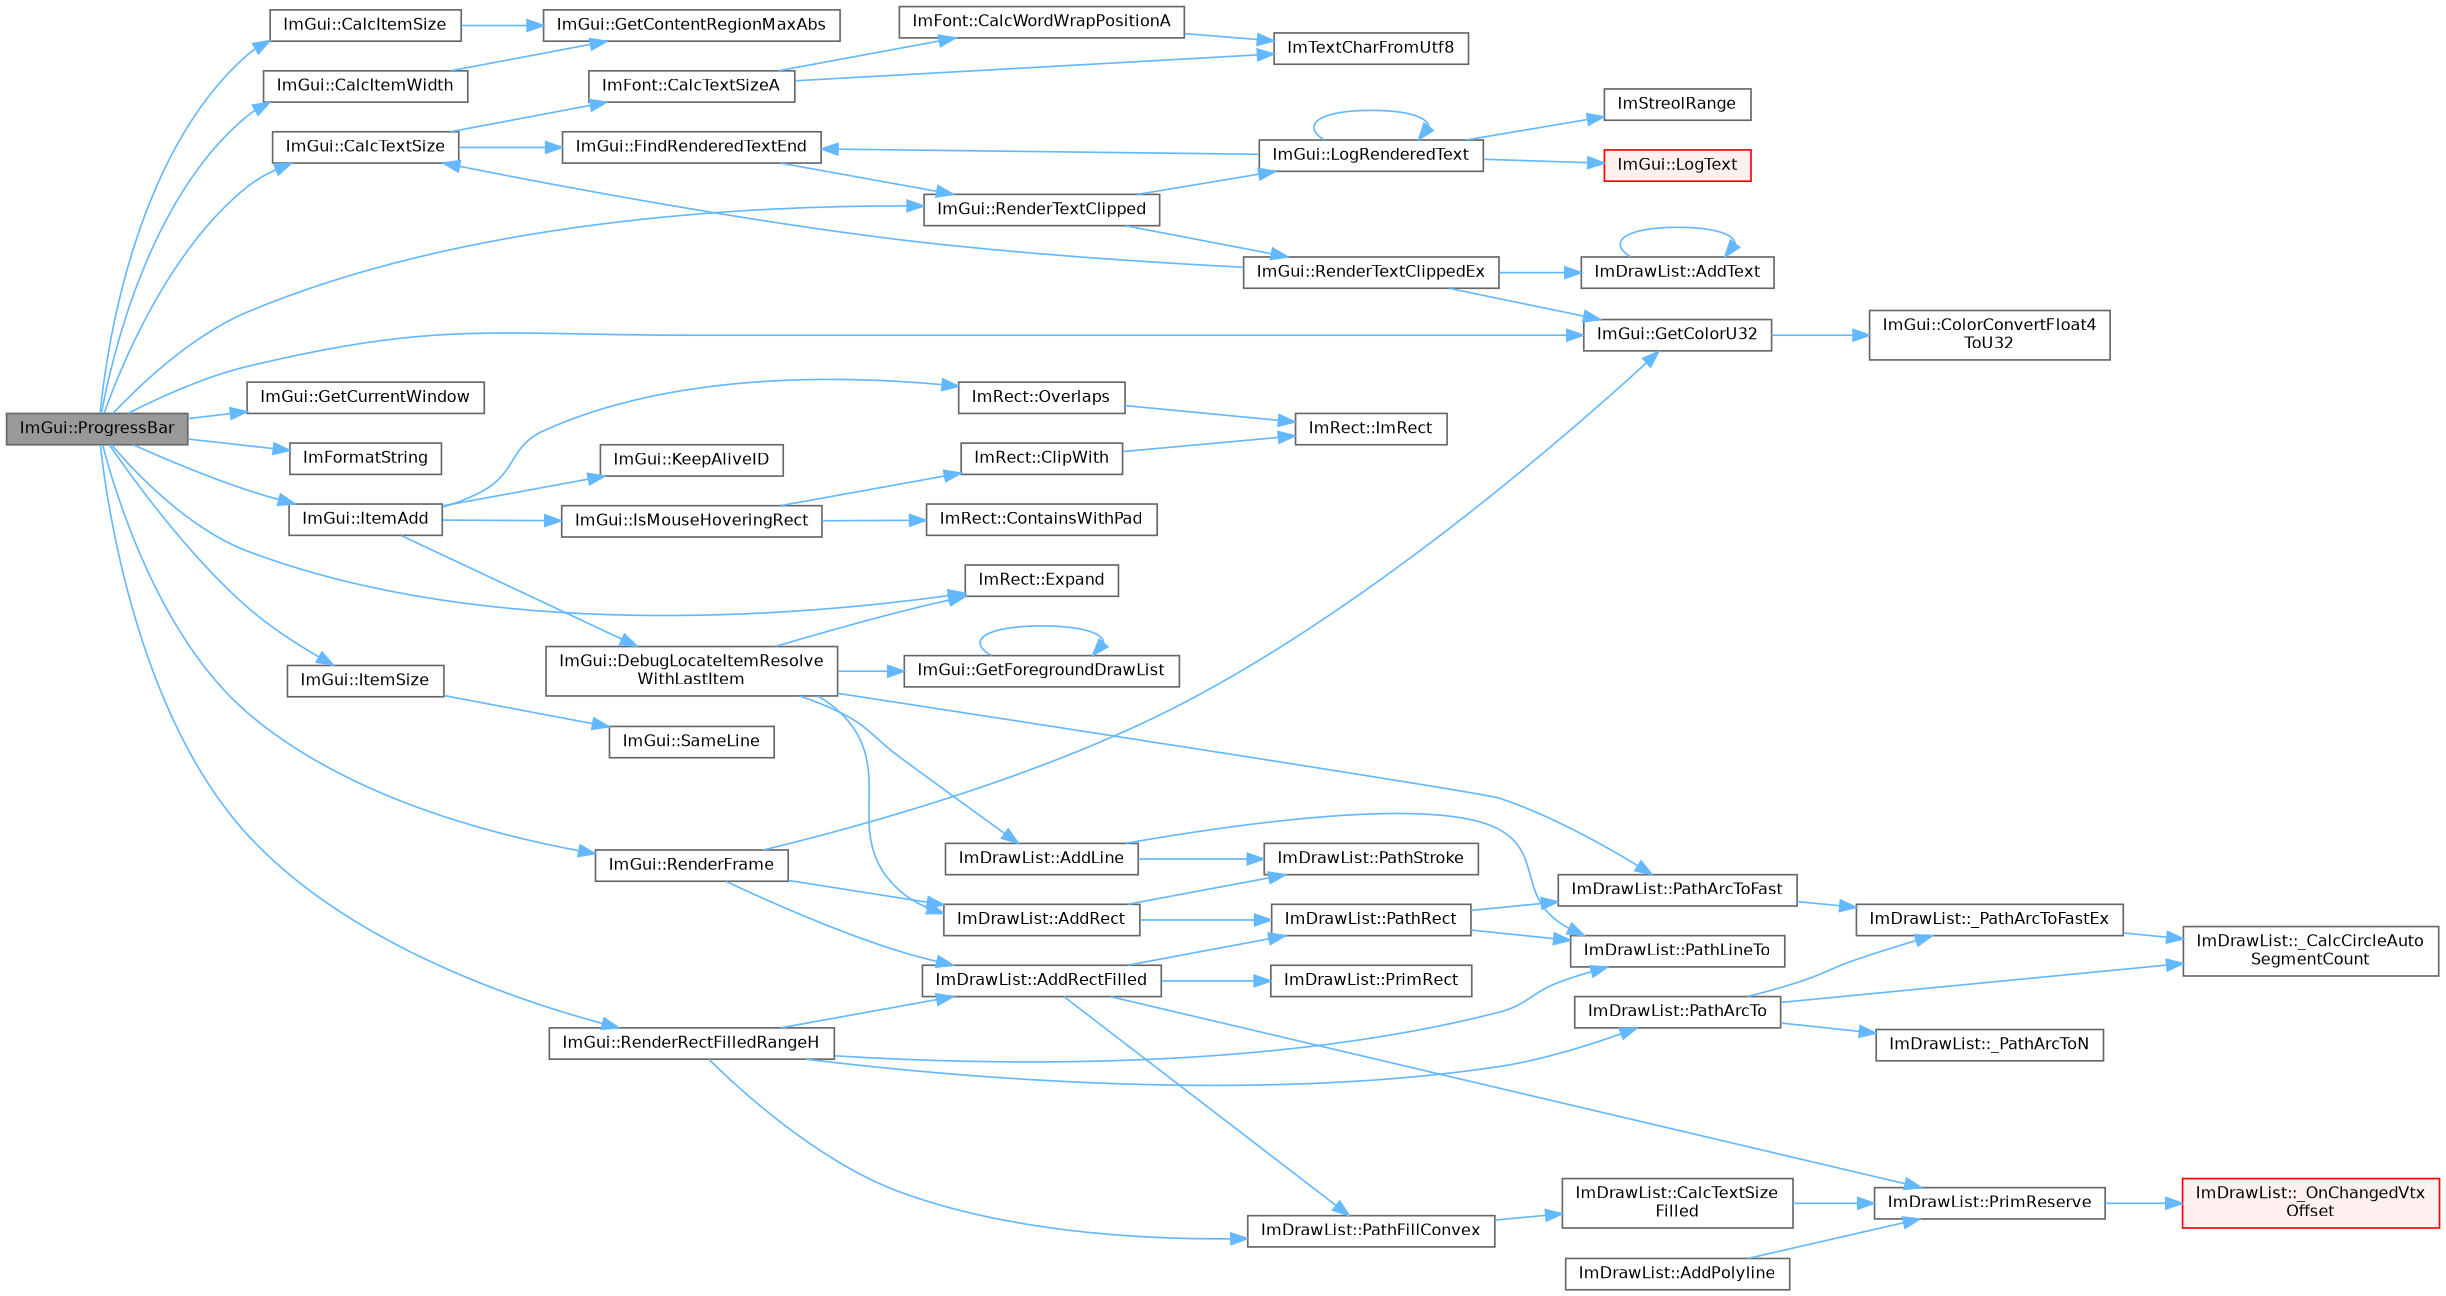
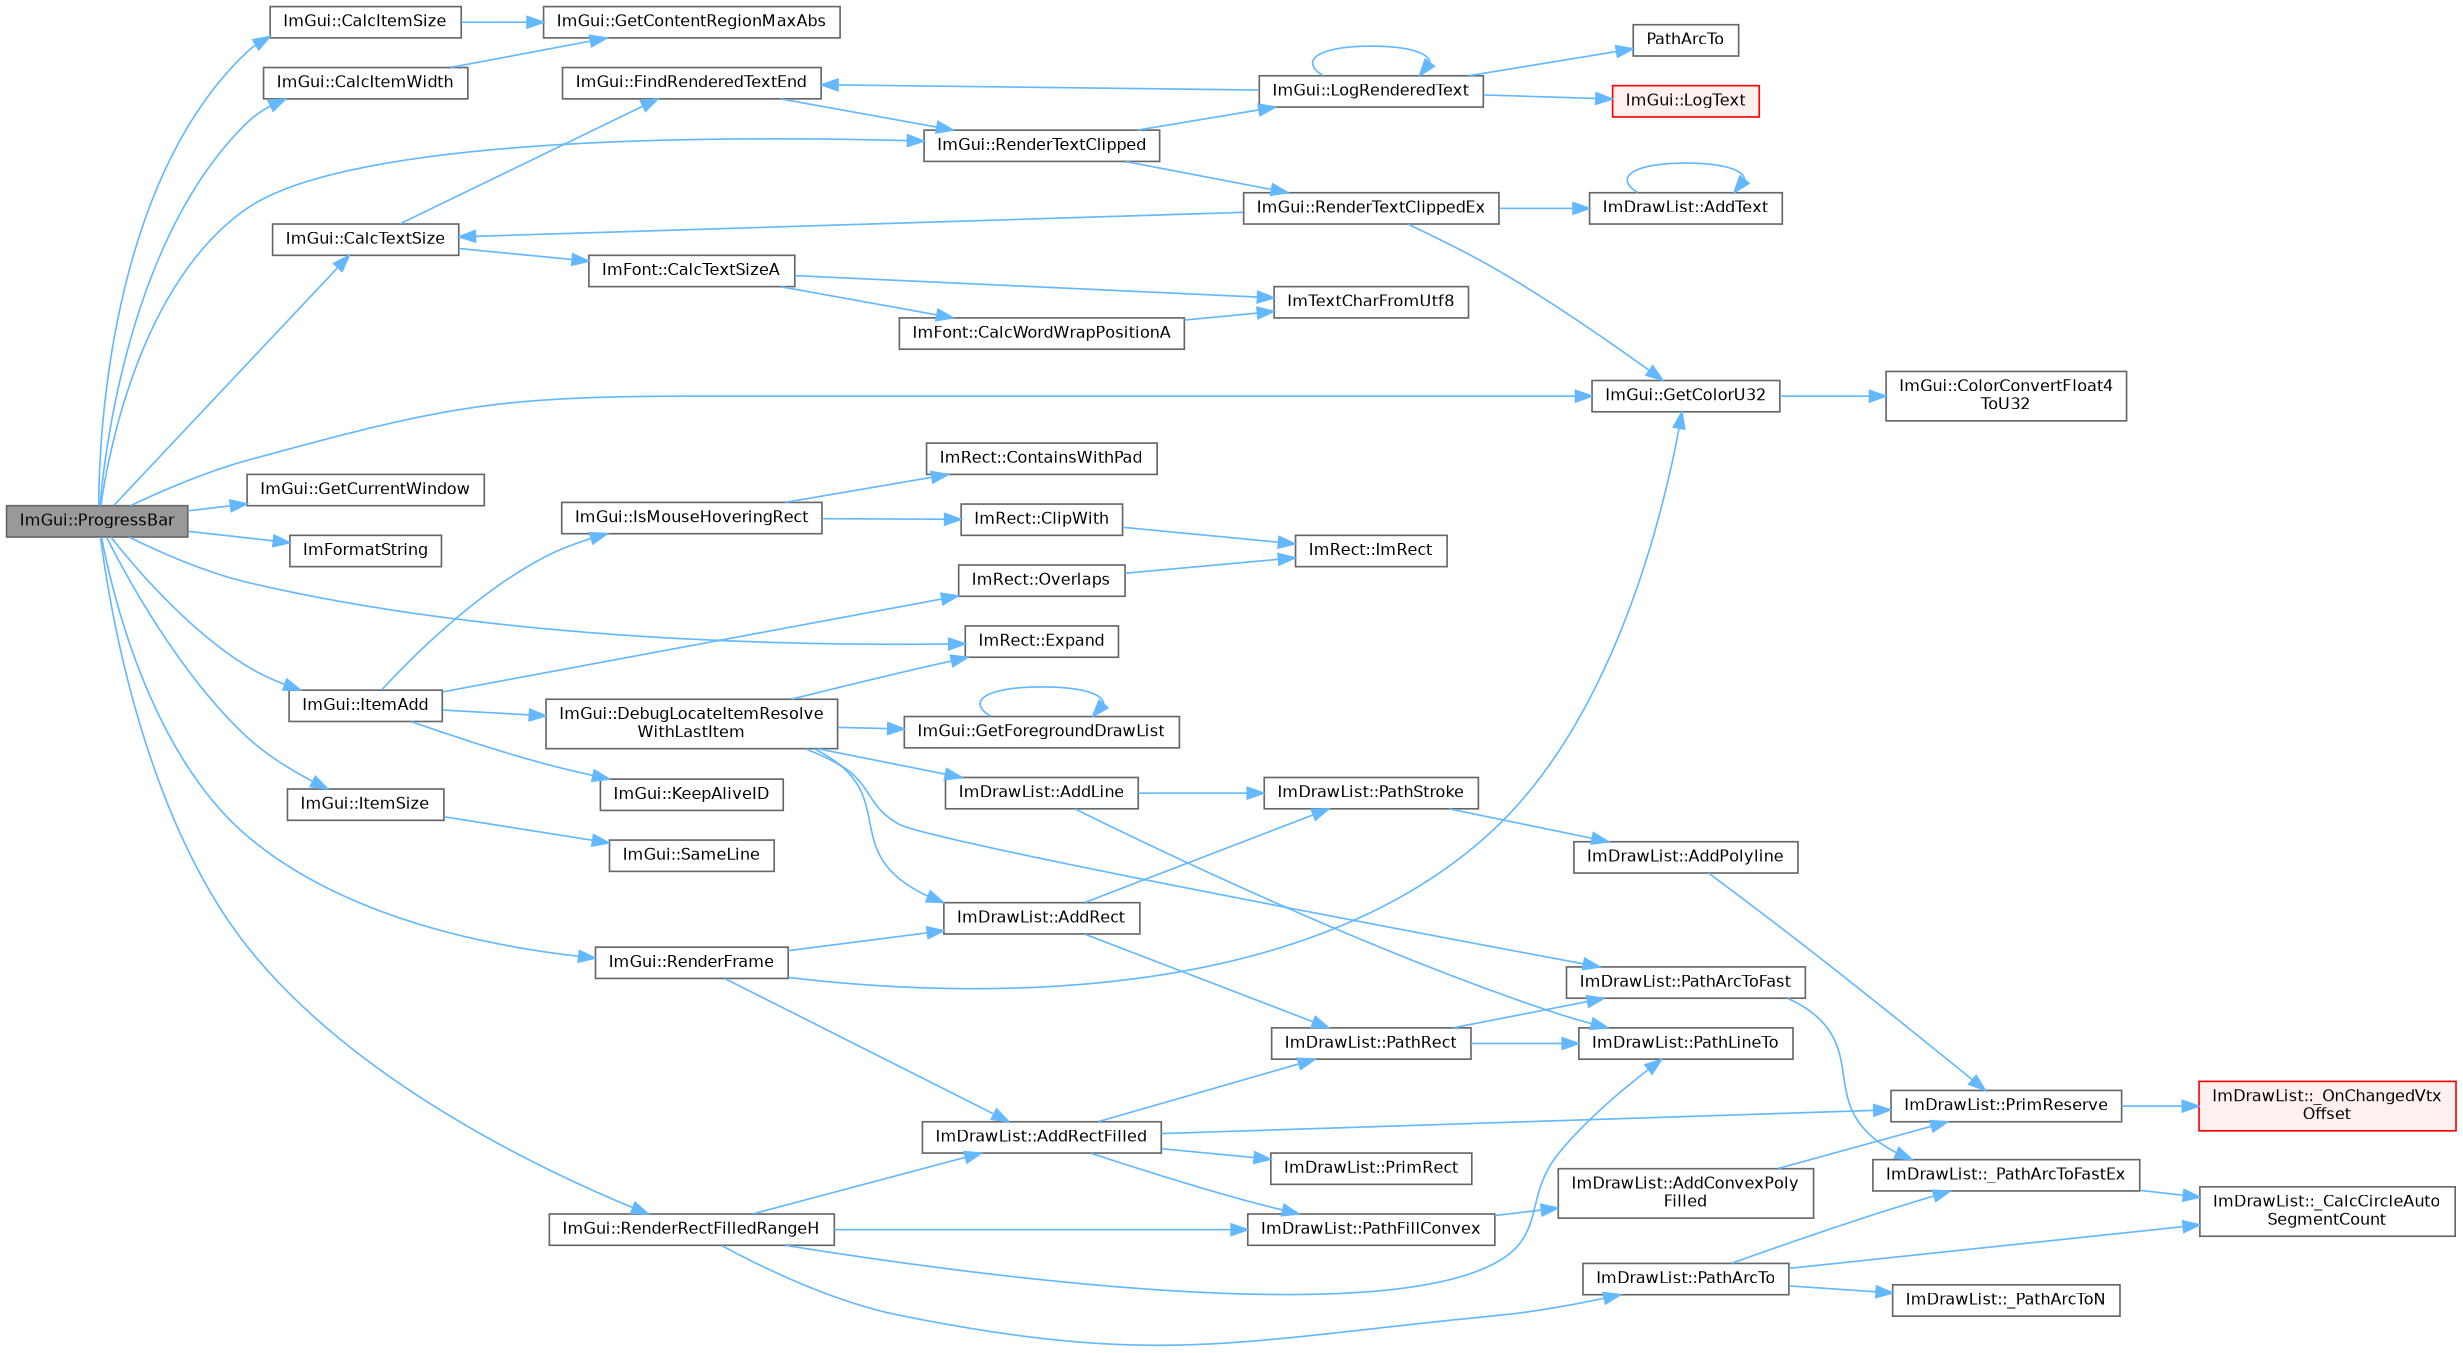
node "ImStreolRange": label "ImStreolRange" -> "PathArcTo"
edge "ImDrawList::PathStroke" -> "ImDrawList::AddPolyline": added
node "ImDrawList::CalcTextSize Filled": label "ImDrawList::CalcTextSize Filled" -> "ImDrawList::AddConvexPoly Filled"
